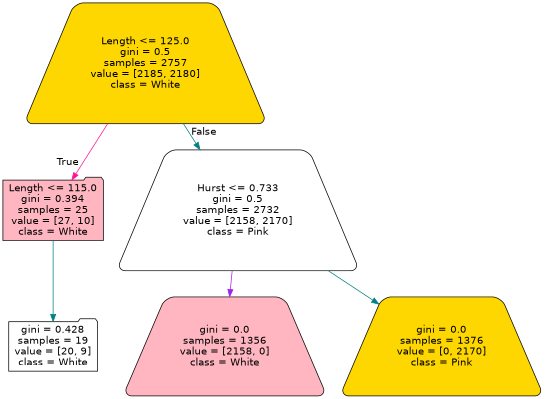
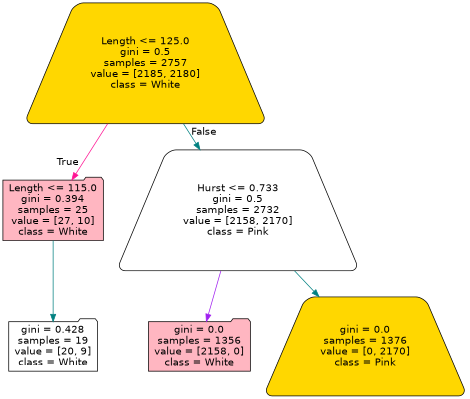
node "gini = 0.0 samples = 1356 value = [2158, 0] class = White": shape trapezium -> folder
